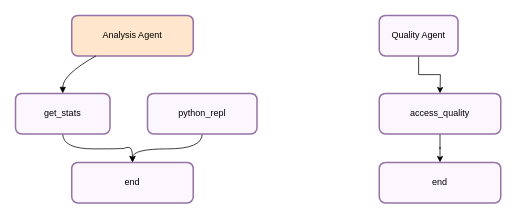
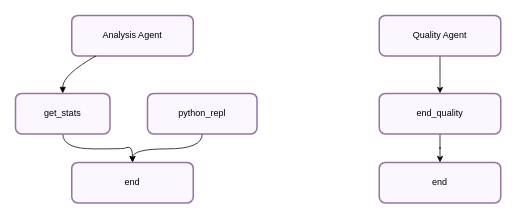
node "Analysis Agent": fillcolor #ffe6cc -> #fcf6ff
node "Quality Agent": size 79x41 -> 122x41
node "access_quality": label "access_quality" -> "end_quality"
